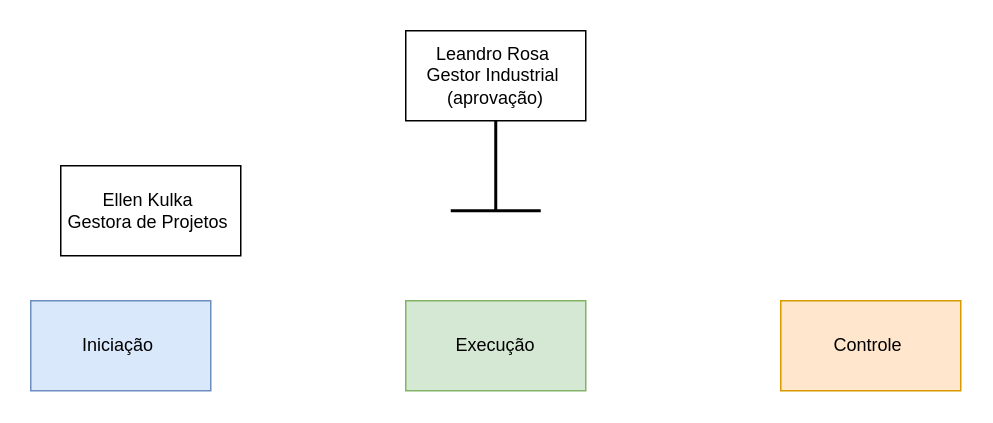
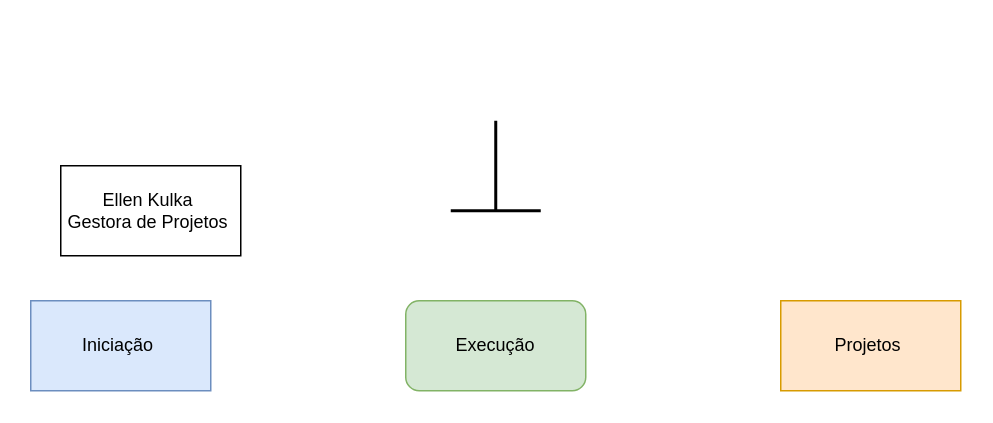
node "Leandro Rosa Gestor Industrial (aprovação)": removed
node "Execução": shape rectangle -> rounded rectangle
node "Controle": label "Controle" -> "Projetos"
